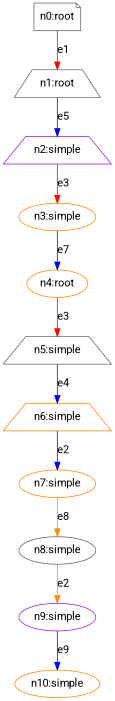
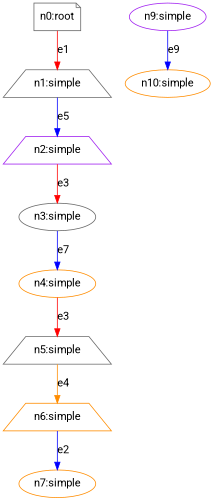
node "n1:root": label "n1:root" -> "n1:simple"
node "n3:simple": color darkorange -> gray40
node "n4:root": label "n4:root" -> "n4:simple"
edge "n5:simple" -> "n6:simple": color blue -> darkorange
node "n8:simple": removed
